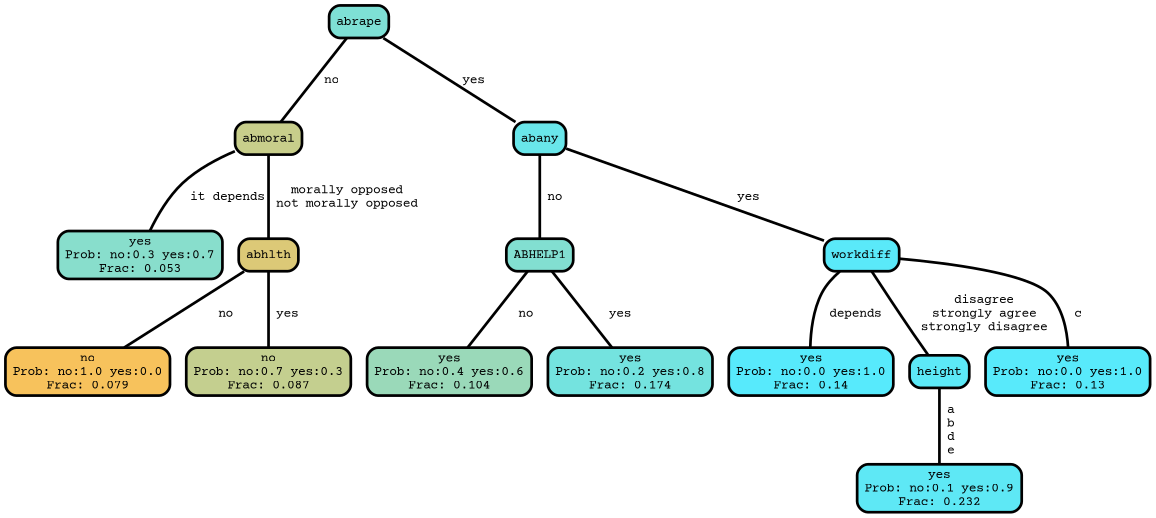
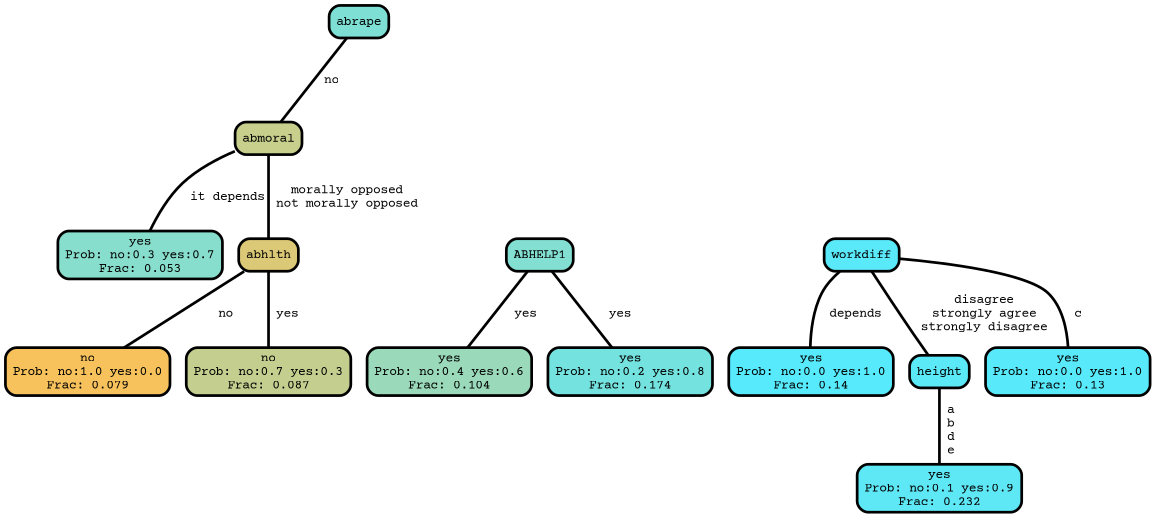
node "abany": removed
edge "ABHELP1" -- "yes Prob: no:0.4 yes:0.6 Frac: 0.104": label " no" -> " yes"
